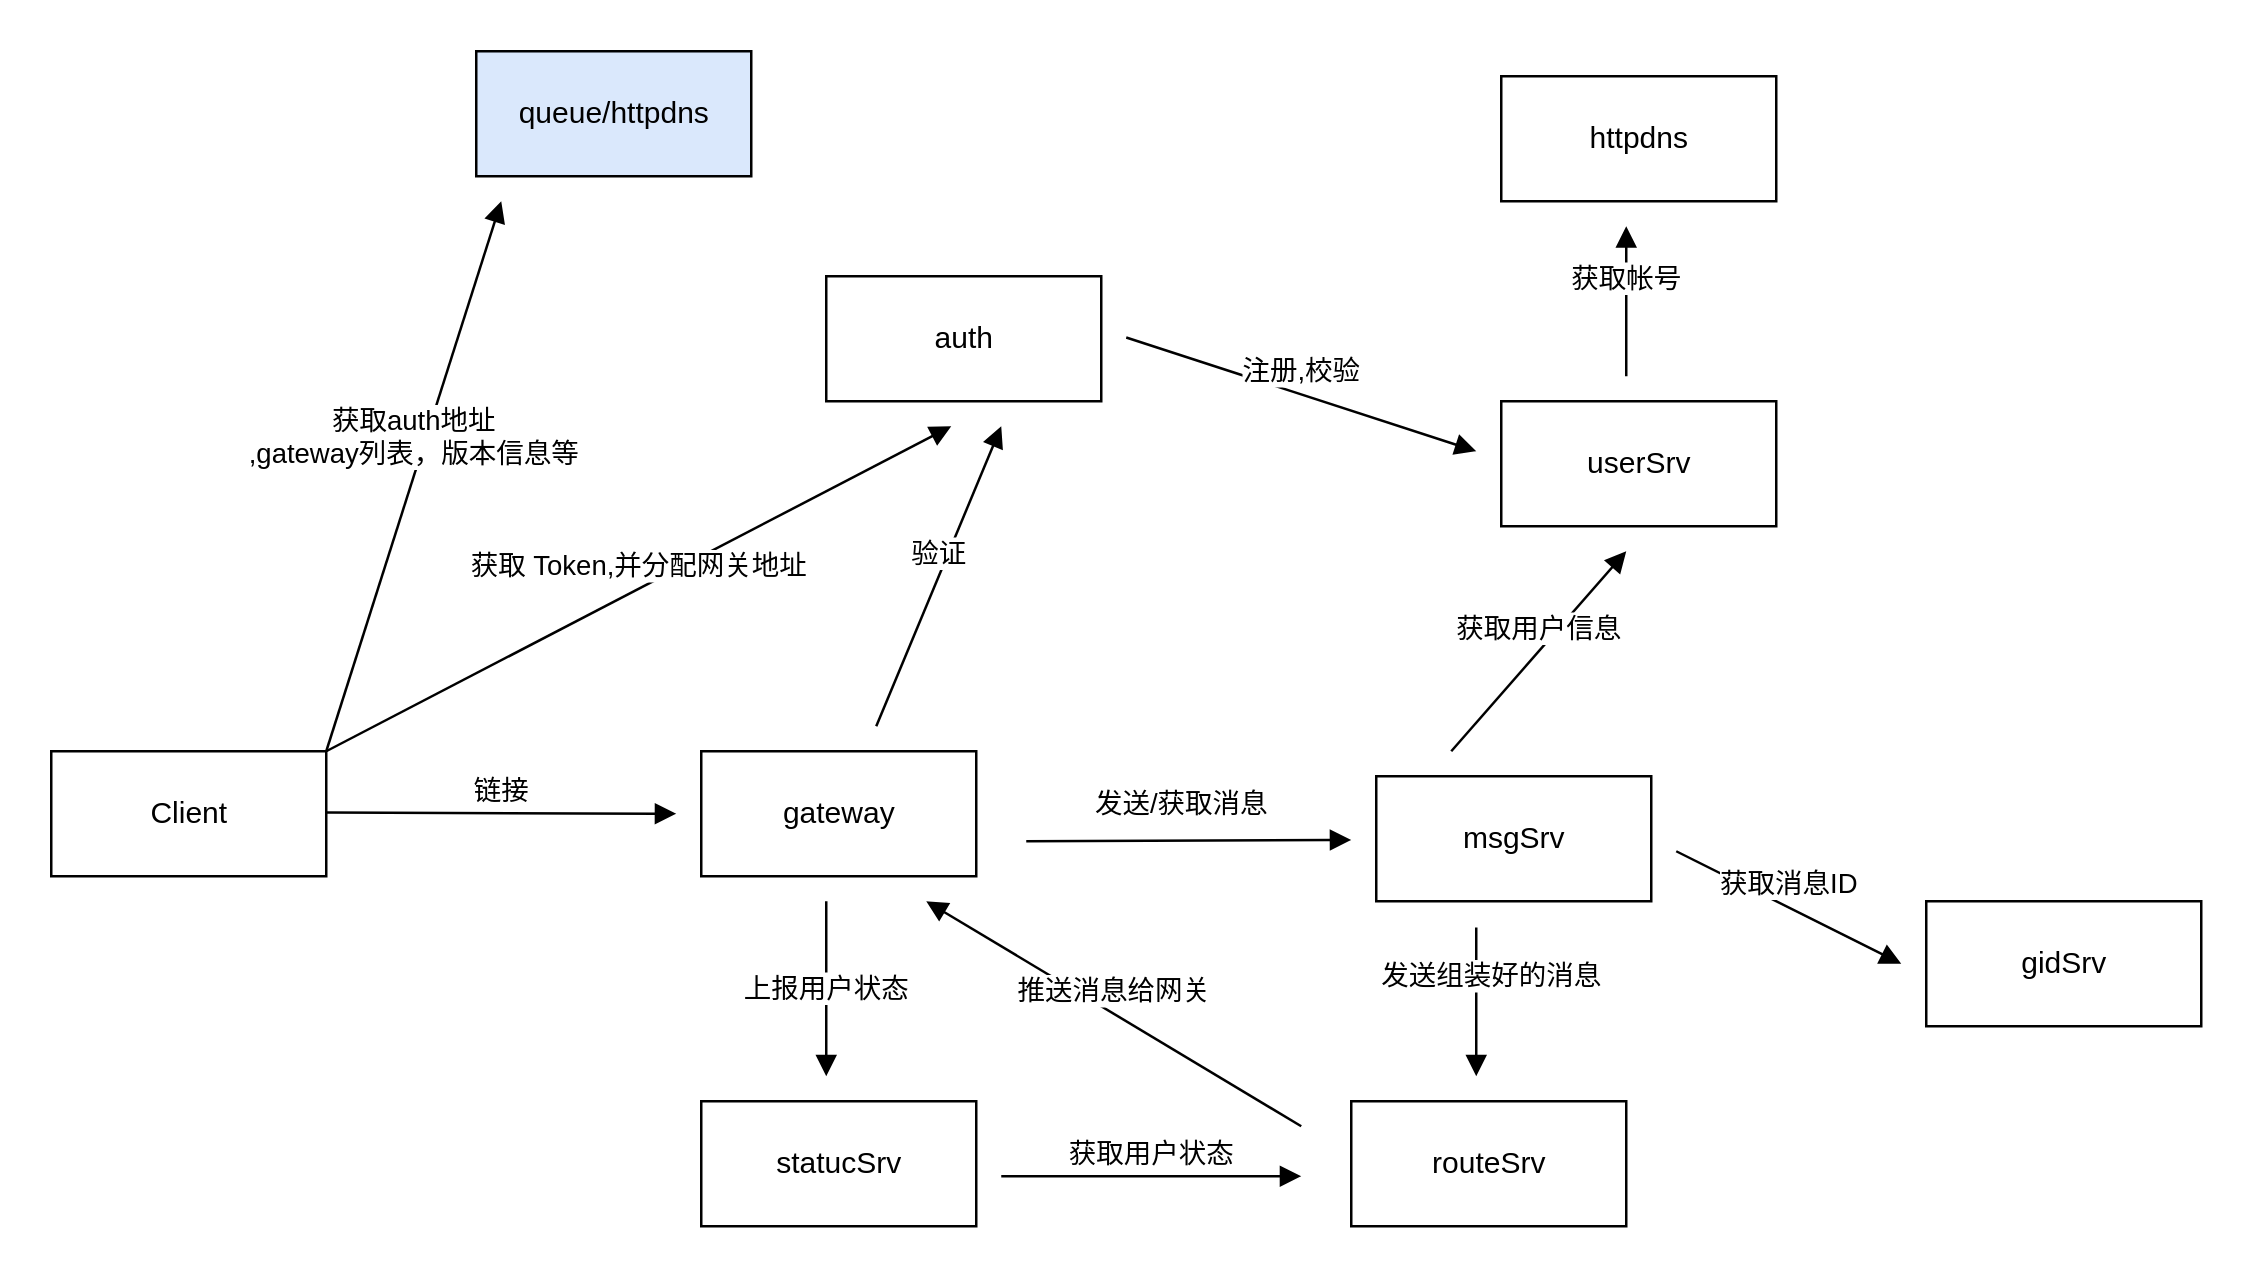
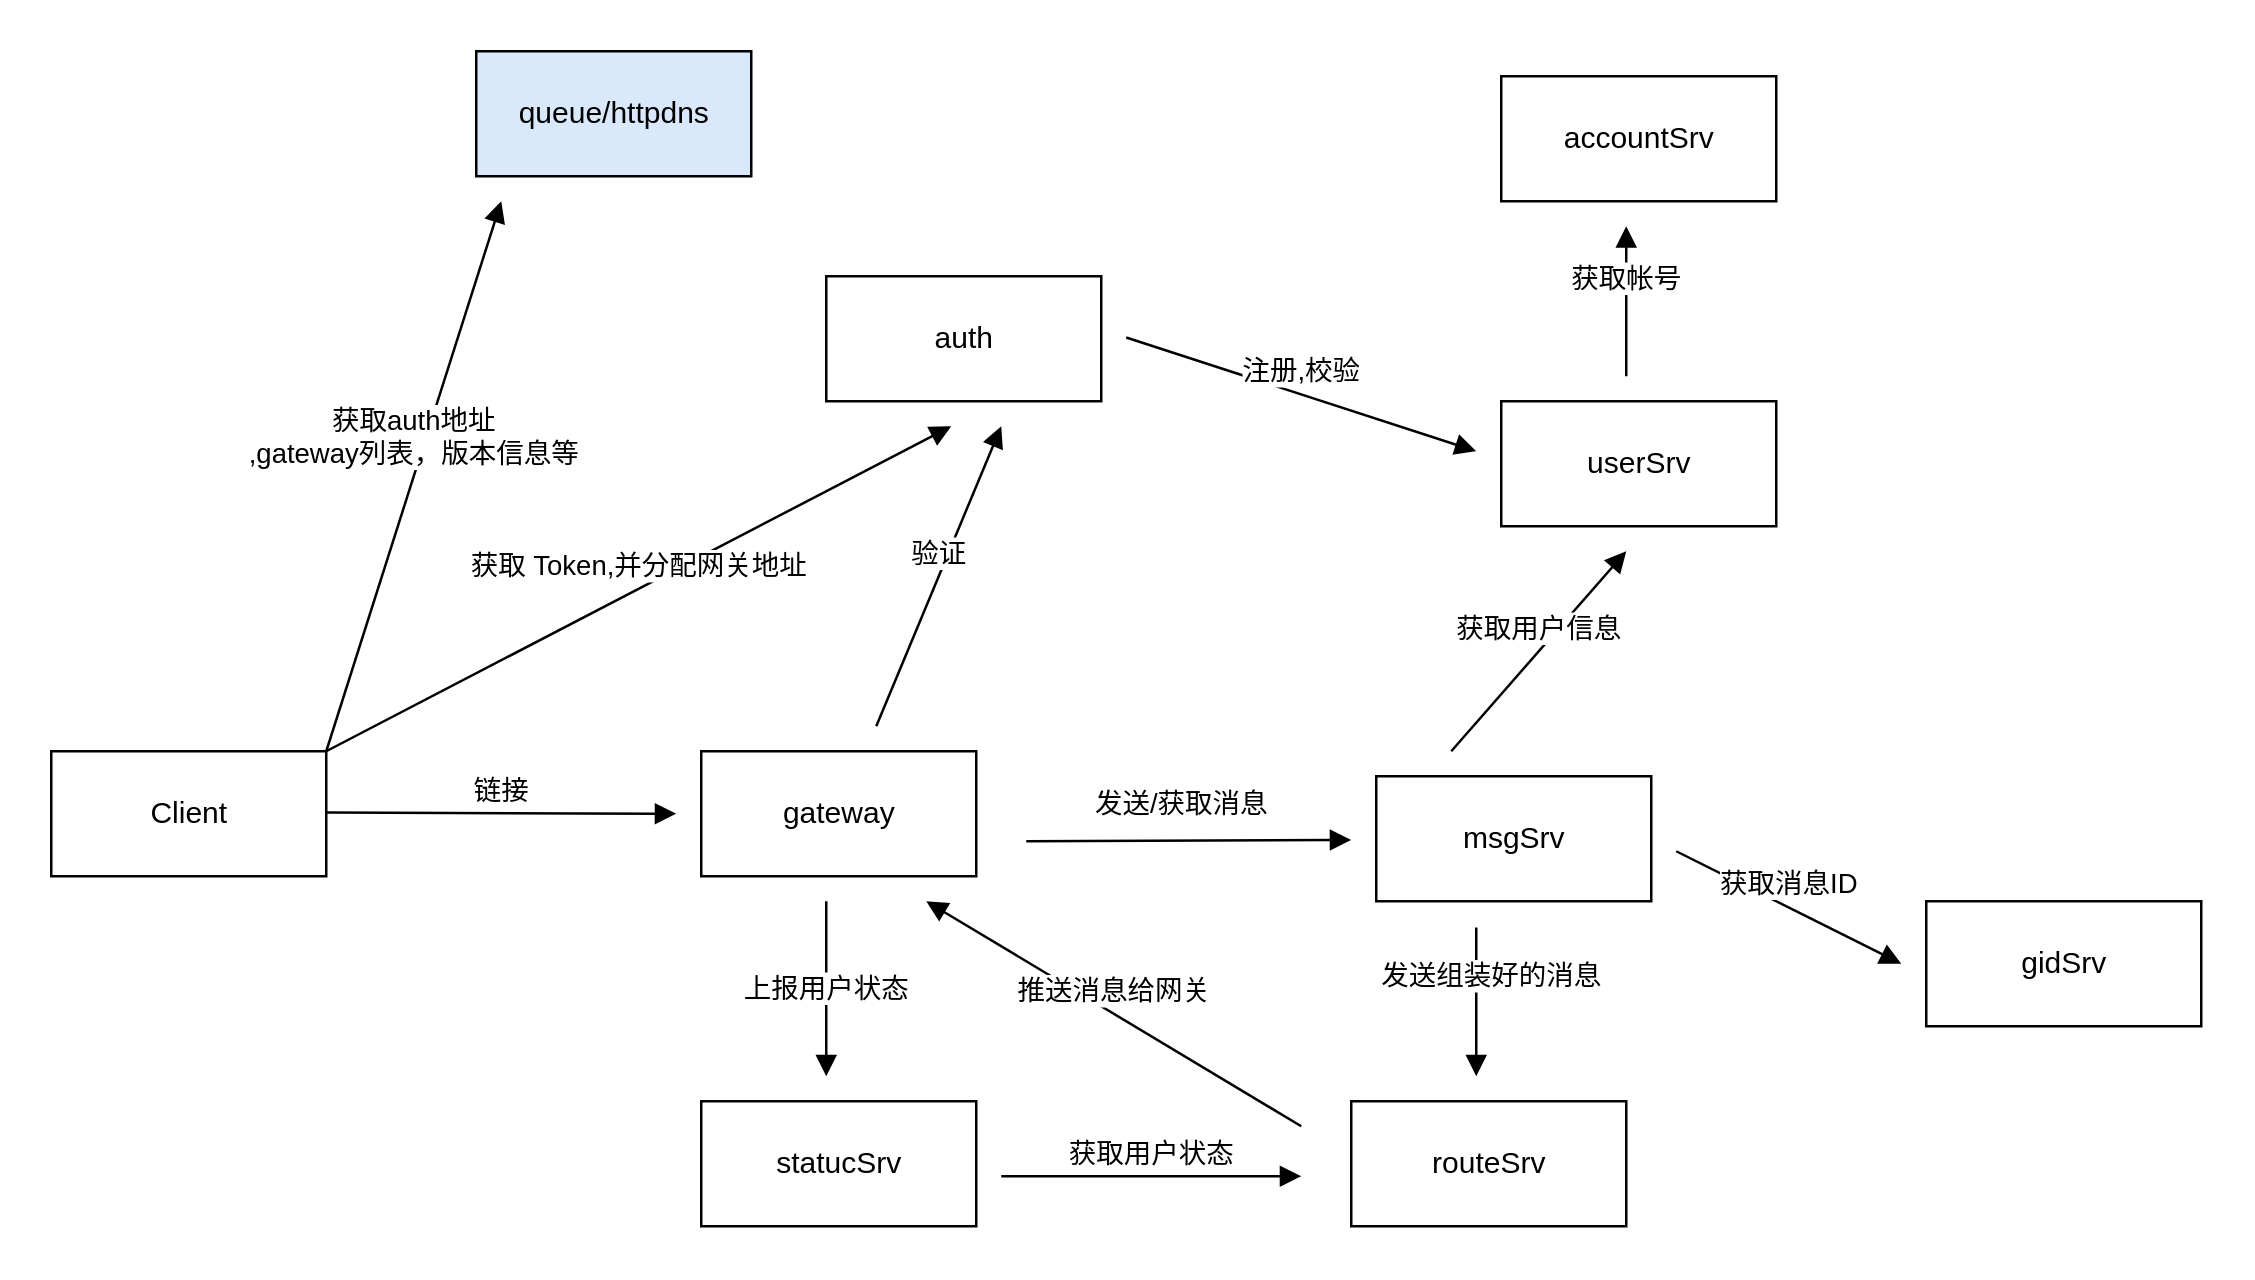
node "httpdns": label "httpdns" -> "accountSrv"
